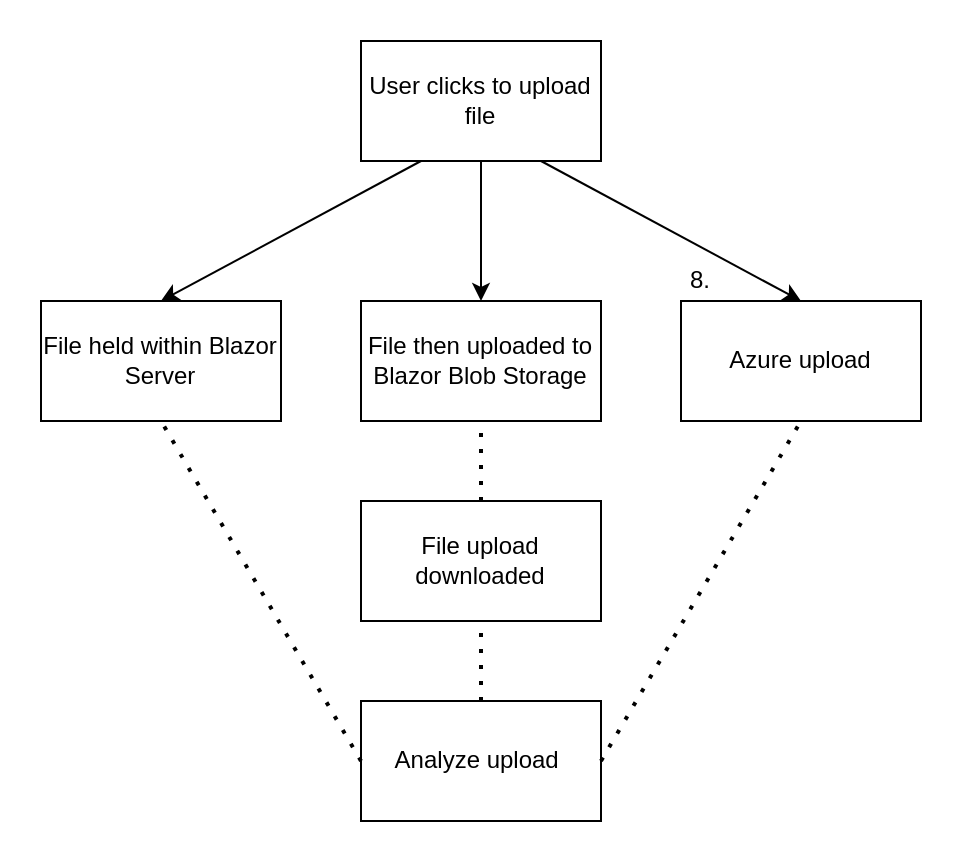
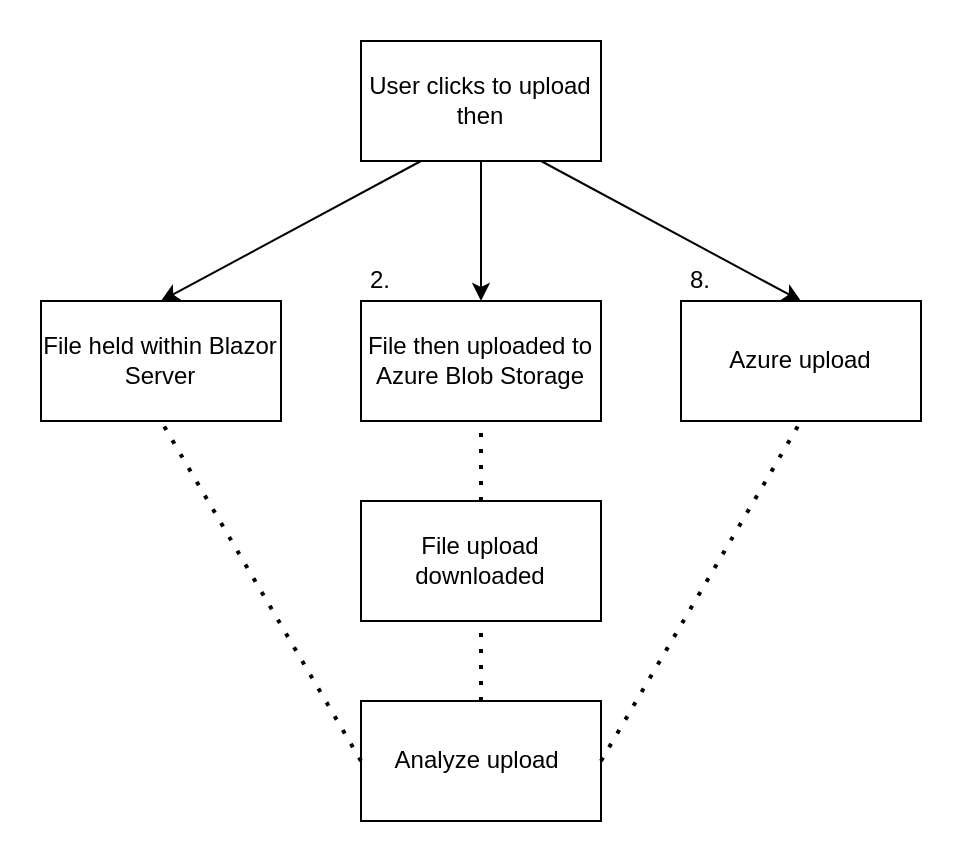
node "User clicks to upload file": label "User clicks to upload file" -> "User clicks to upload then"
node "2.": added
node "File then uploaded to Blazor Blob Storage": label "File then uploaded to Blazor Blob Storage" -> "File then uploaded to Azure Blob Storage"
